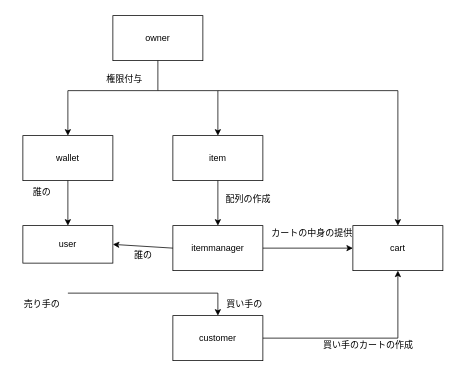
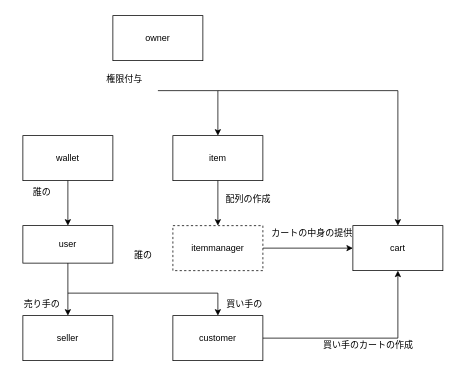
edge "owner" -> "wallet": removed
edge "itemmanager" -> "user": removed
node "itemmanager": style solid -> dashed
edge "user" -> "seller": added
node "seller": added
